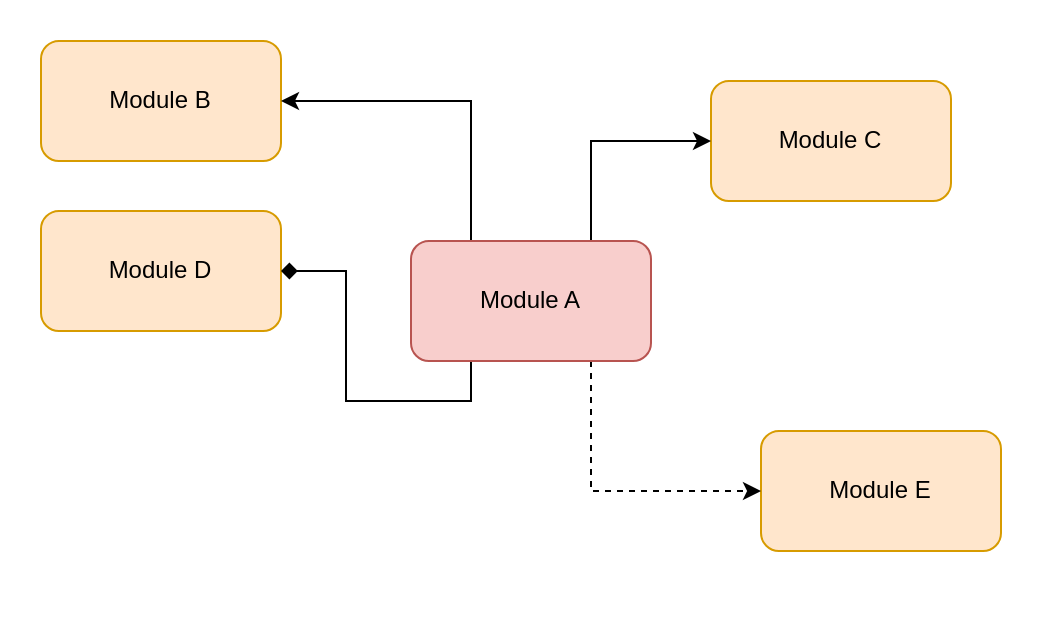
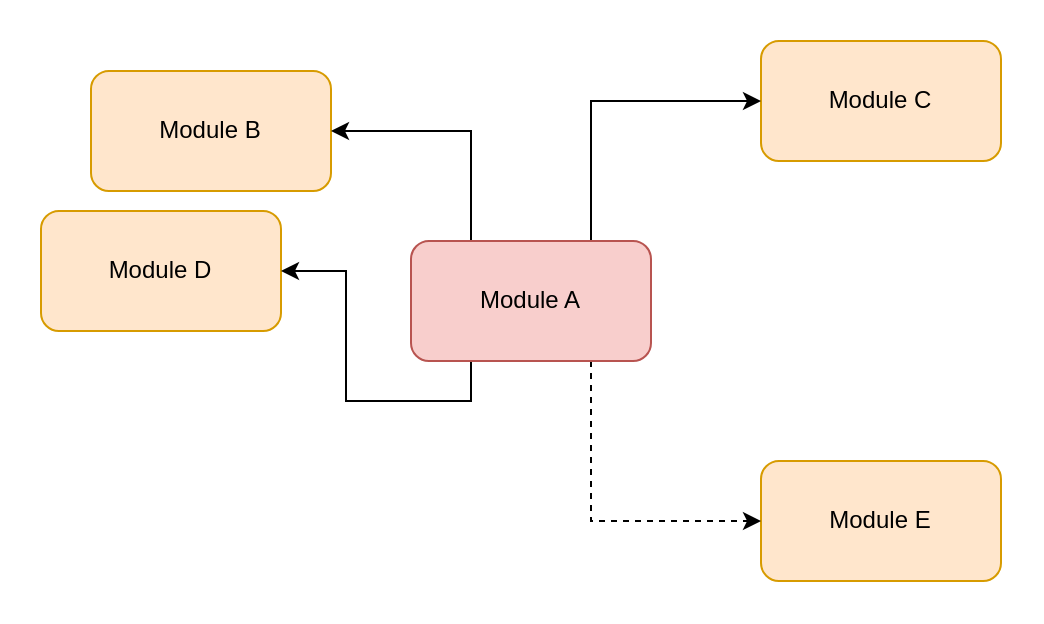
node "Module B": moved (161, 101) -> (211, 131)
node "Module C": moved (831, 141) -> (881, 101)
edge "Module A" -> "Module D": arrowhead diamond -> classic
node "Module E": moved (881, 491) -> (881, 521)
